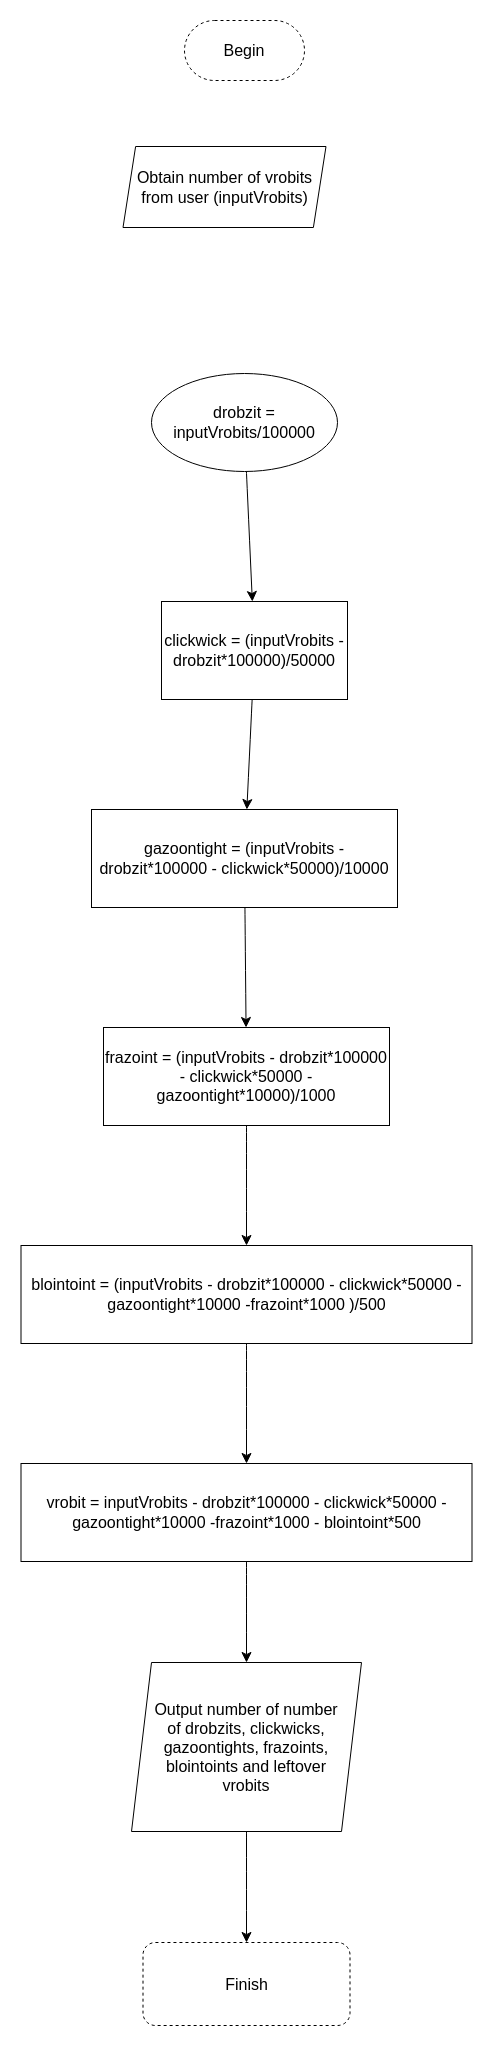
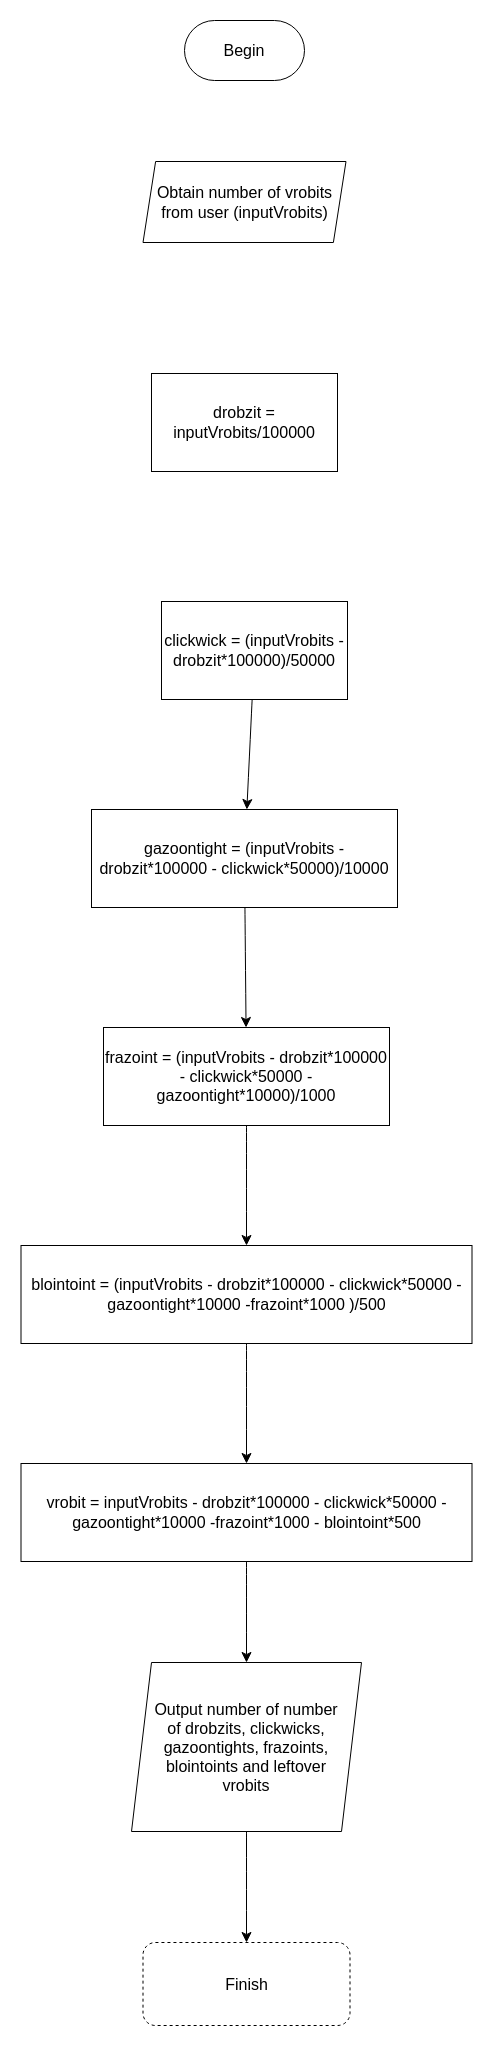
node "Begin": style dashed -> solid
node "Obtain number of vrobits from user (inputVrobits)": moved (225, 187) -> (245, 202)
node "drobzit = inputVrobits/100000": shape ellipse -> rectangle
edge "drobzit = inputVrobits/100000" -> "clickwick = (inputVrobits - drobzit*100000)/50000": removed
